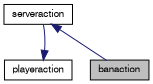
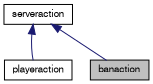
edge "serveraction" -> "playeraction": reversed
